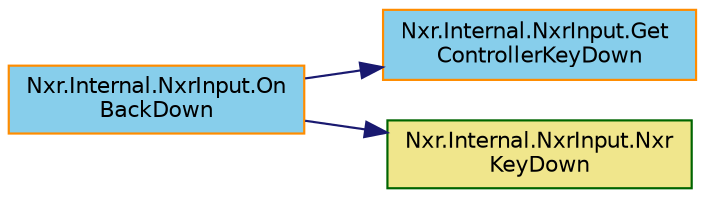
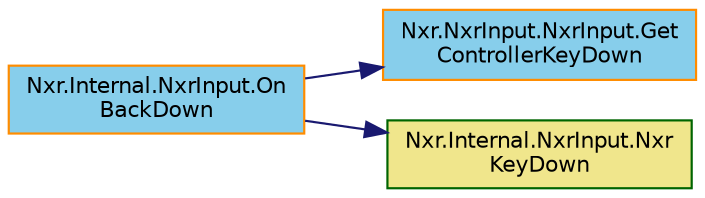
node "Nxr.Internal.NxrInput.Get ControllerKeyDown": label "Nxr.Internal.NxrInput.Get ControllerKeyDown" -> "Nxr.NxrInput.NxrInput.Get ControllerKeyDown"
